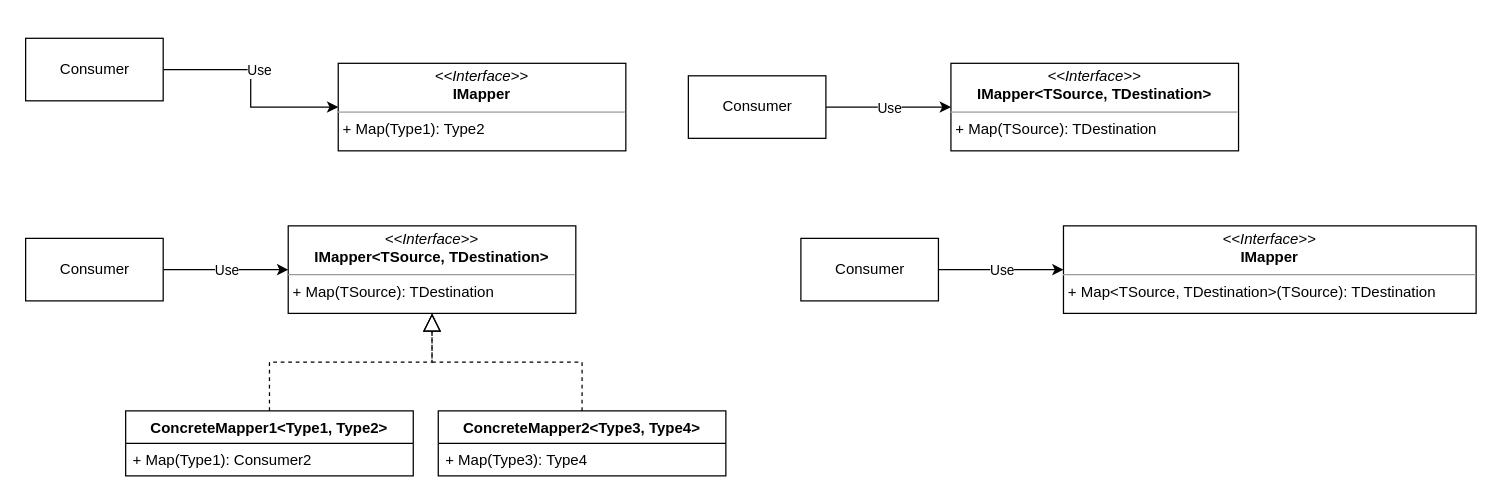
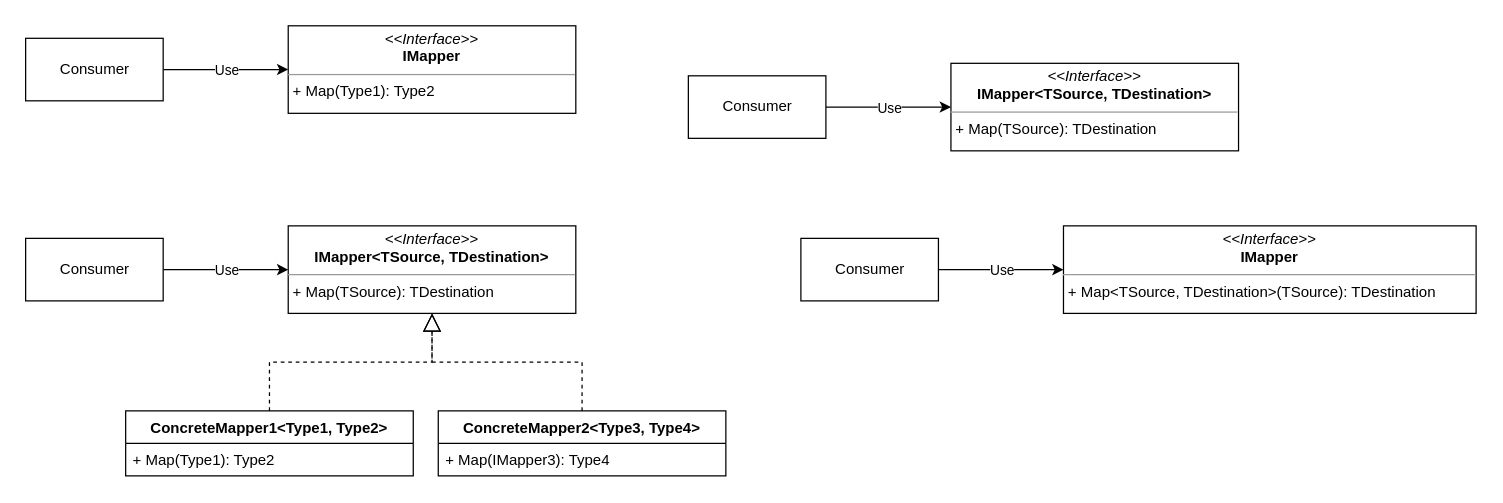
node "<<Interface>> IMapper + Map(Type1): Type2": moved (482, 107) -> (432, 69)
node "+ Map(Type1): Consumer2": label "+ Map(Type1): Consumer2" -> "+ Map(Type1): Type2"
node "+ Map(Type3): Type4": label "+ Map(Type3): Type4" -> "+ Map(IMapper3): Type4"
